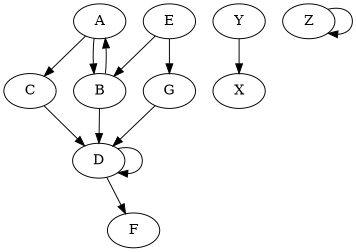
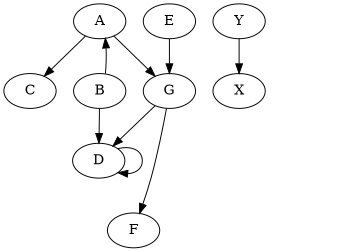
node "Z": removed
edge "A" -> "B": now "A" -> "G"
edge "E" -> "B": removed
edge "C" -> "D": removed
edge "D" -> "F": now "G" -> "F"
